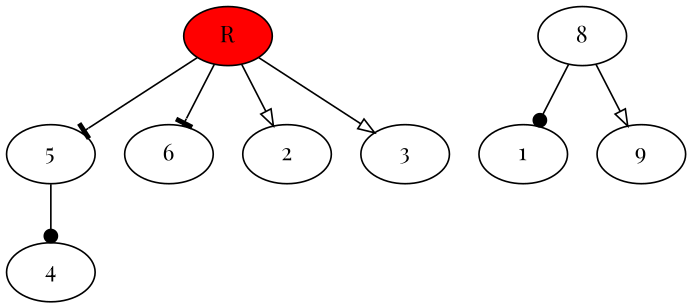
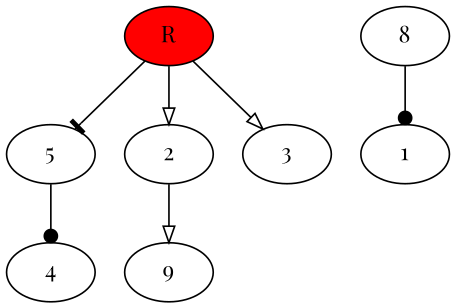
edge "8" -> "9": now "2" -> "9"
node "6": removed
